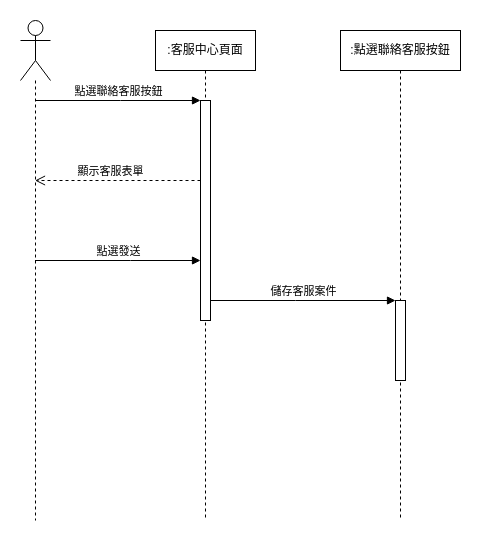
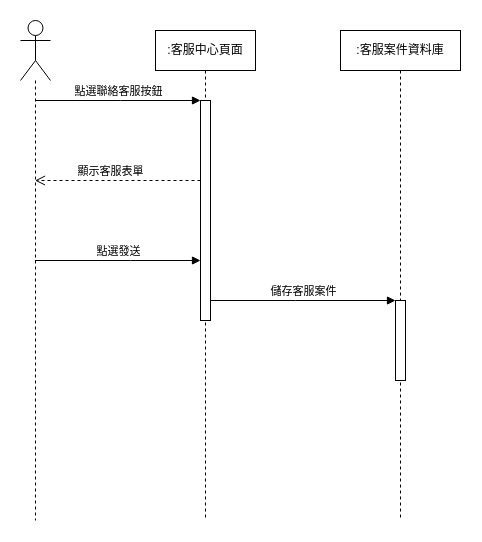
node ":點選聯絡客服按鈕": label ":點選聯絡客服按鈕" -> ":客服案件資料庫"
